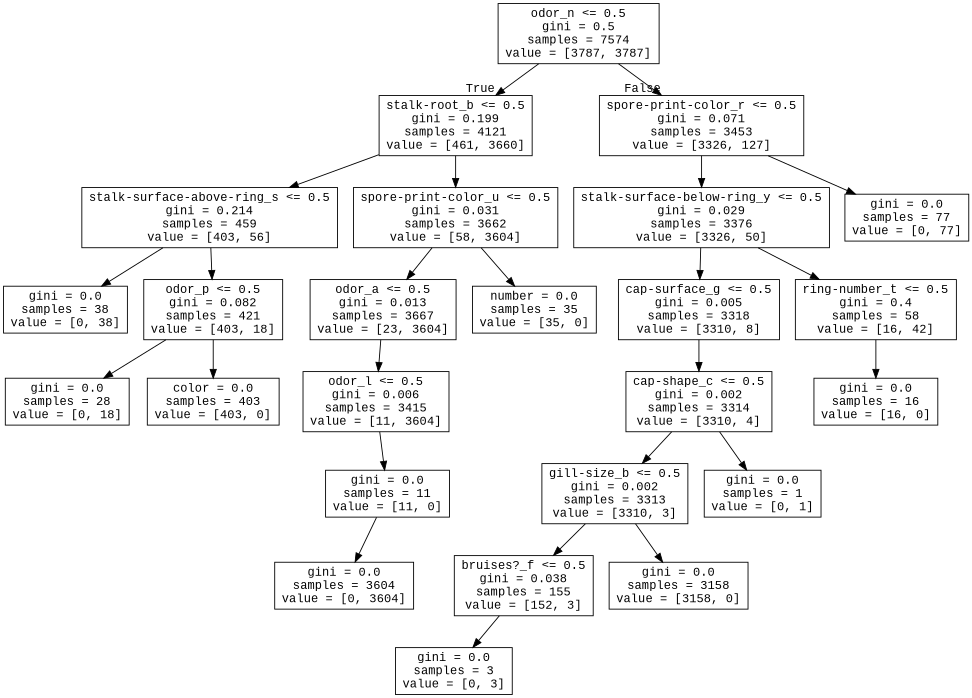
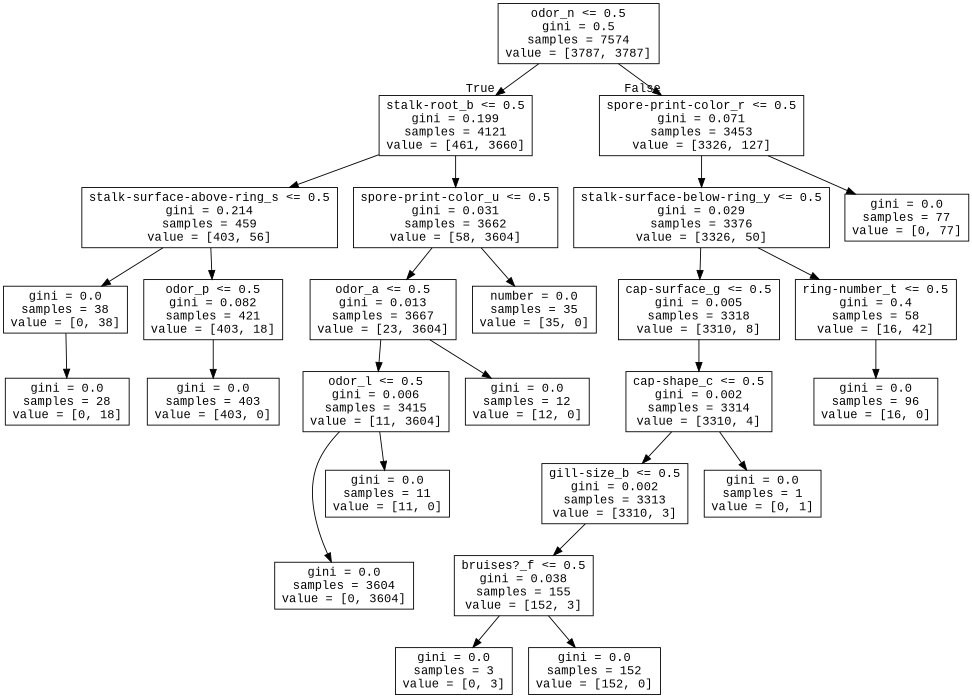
edge "odor_p <= 0.5 gini = 0.082 samples = 421 value = [403, 18]" -> "gini = 0.0 samples = 28 value = [0, 18]": now "gini = 0.0 samples = 38 value = [0, 38]" -> "gini = 0.0 samples = 28 value = [0, 18]"
node "color = 0.0 samples = 403 value = [403, 0]": label "color = 0.0 samples = 403 value = [403, 0]" -> "gini = 0.0 samples = 403 value = [403, 0]"
node "gini = 0.0 samples = 12 value = [12, 0]": added
node "gini = 0.0 samples = 16 value = [16, 0]": label "gini = 0.0 samples = 16 value = [16, 0]" -> "gini = 0.0 samples = 96 value = [16, 0]"
edge "gini = 0.0 samples = 11 value = [11, 0]" -> "gini = 0.0 samples = 3604 value = [0, 3604]": now "odor_l <= 0.5 gini = 0.006 samples = 3415 value = [11, 3604]" -> "gini = 0.0 samples = 3604 value = [0, 3604]"
node "gini = 0.0 samples = 3158 value = [3158, 0]": removed
node "gini = 0.0 samples = 152 value = [152, 0]": added
